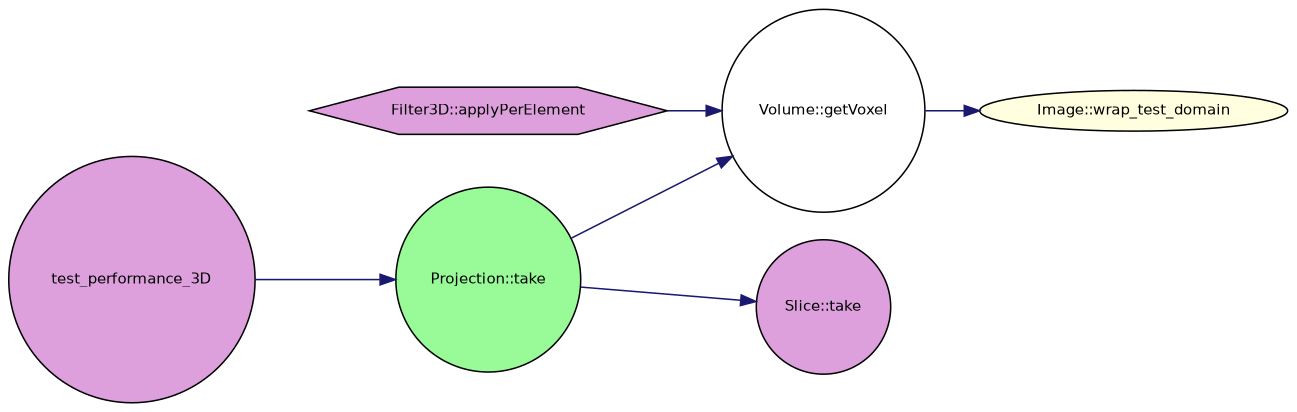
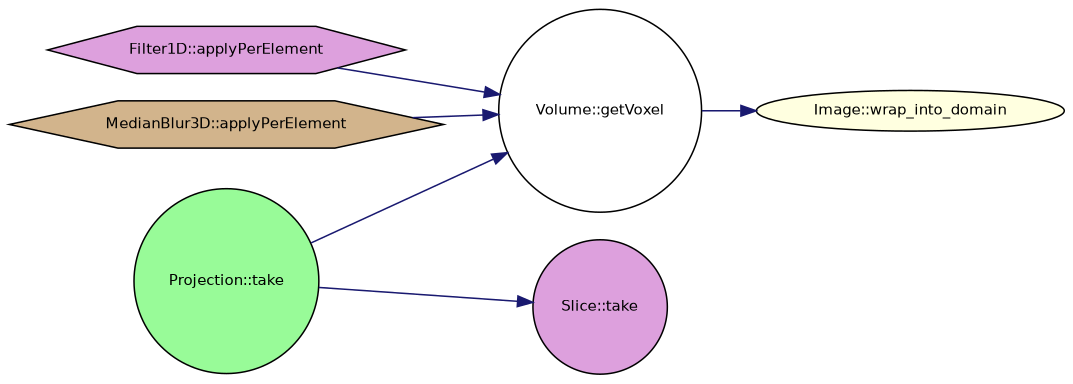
node "Filter3D::applyPerElement": label "Filter3D::applyPerElement" -> "Filter1D::applyPerElement"
node "Image::wrap_test_domain": label "Image::wrap_test_domain" -> "Image::wrap_into_domain"
node "MedianBlur3D::applyPerElement": added
node "test_performance_3D": removed
